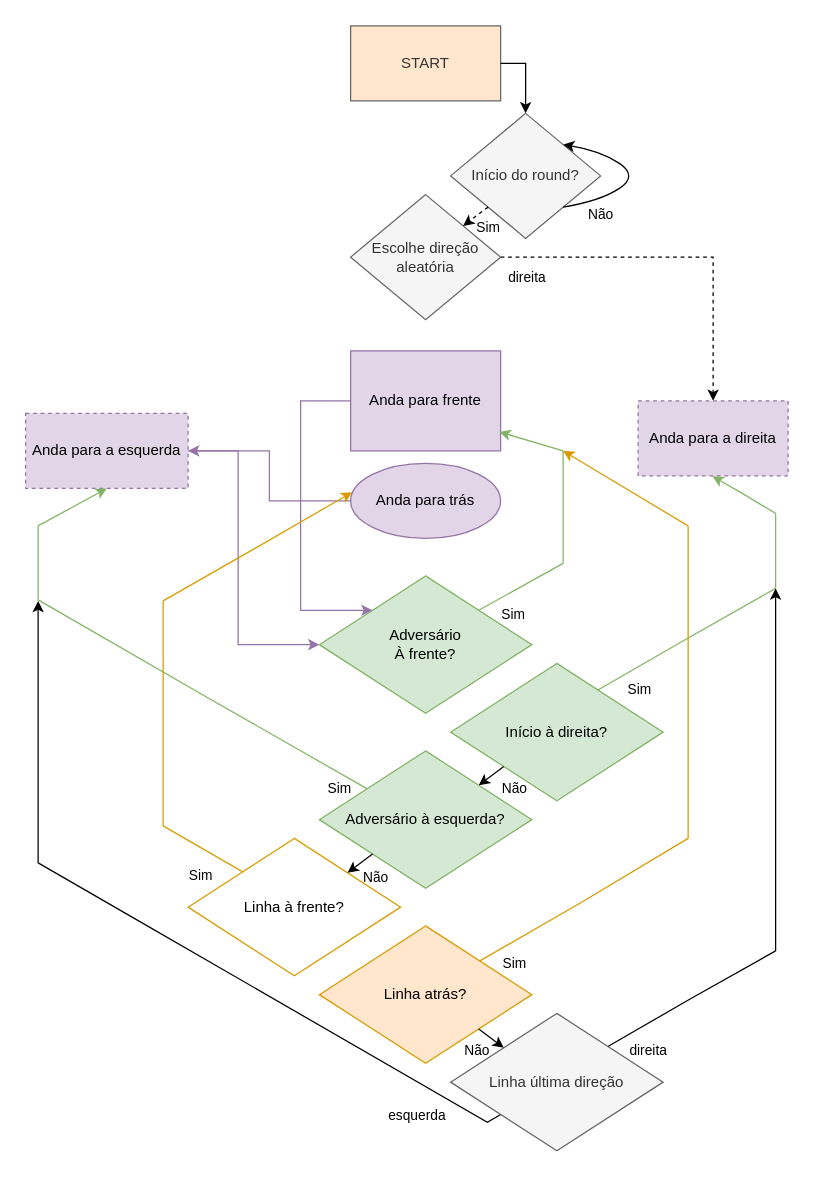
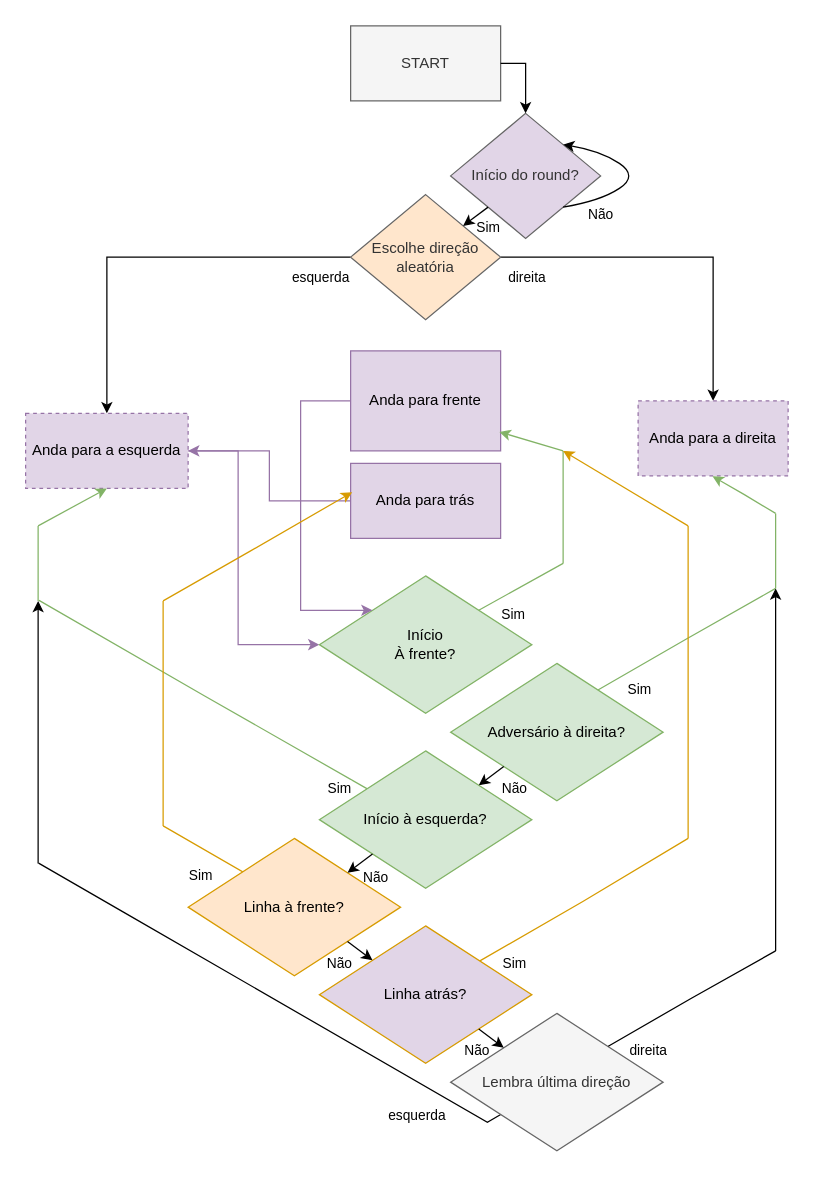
node "START": fillcolor #ffe6cc -> #f5f5f5
node "Início do round?": fillcolor #f5f5f5 -> #e1d5e7
edge "Início do round?" -> "Escolhe direção aleatória": style dashed -> solid
edge "Escolhe direção aleatória" -> "Anda para a esquerda": added, label "esquerda"
node "Escolhe direção aleatória": fillcolor #f5f5f5 -> #ffe6cc
edge "Escolhe direção aleatória" -> "Anda para a direita": style dashed -> solid
node "Anda para trás": shape ellipse -> rectangle
node "Adversário À frente?": label "Adversário À frente?" -> "Início À frente?"
node "Início à direita?": label "Início à direita?" -> "Adversário à direita?"
node "Adversário à esquerda?": label "Adversário à esquerda?" -> "Início à esquerda?"
node "Linha à frente?": fillcolor #ffffff -> #ffe6cc
edge "Linha à frente?" -> "Linha atrás?": added, label "Não"
node "Linha atrás?": fillcolor #ffe6cc -> #e1d5e7
node "Linha última direção": label "Linha última direção" -> "Lembra última direção"
